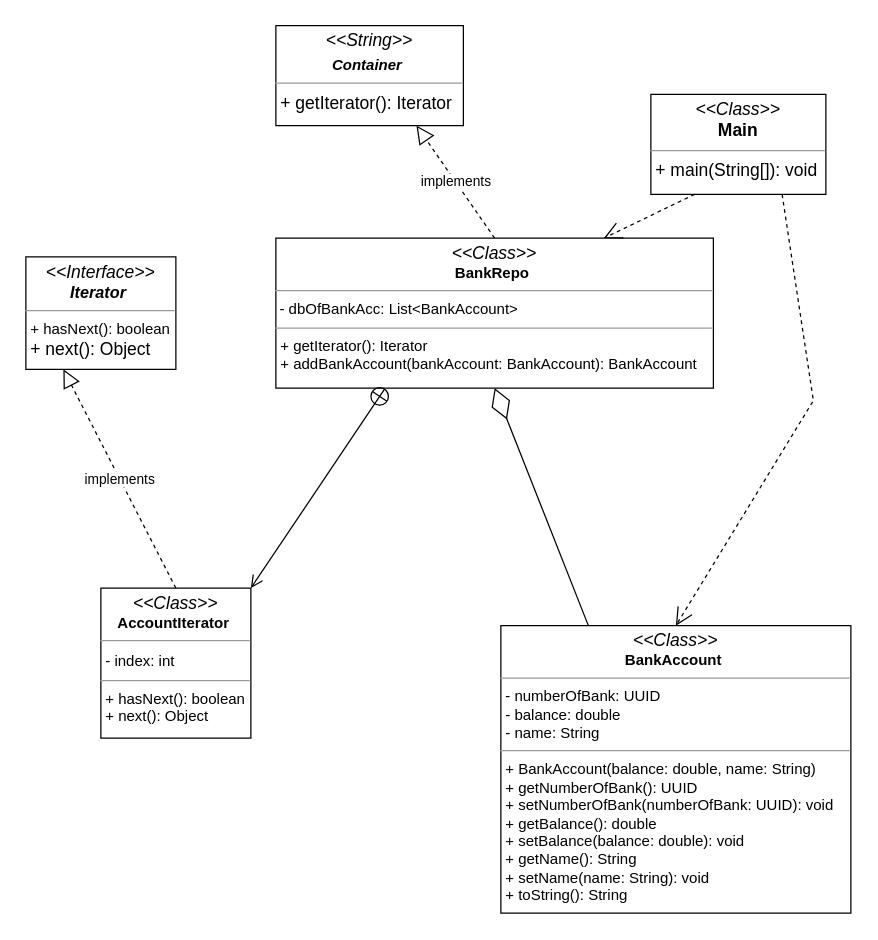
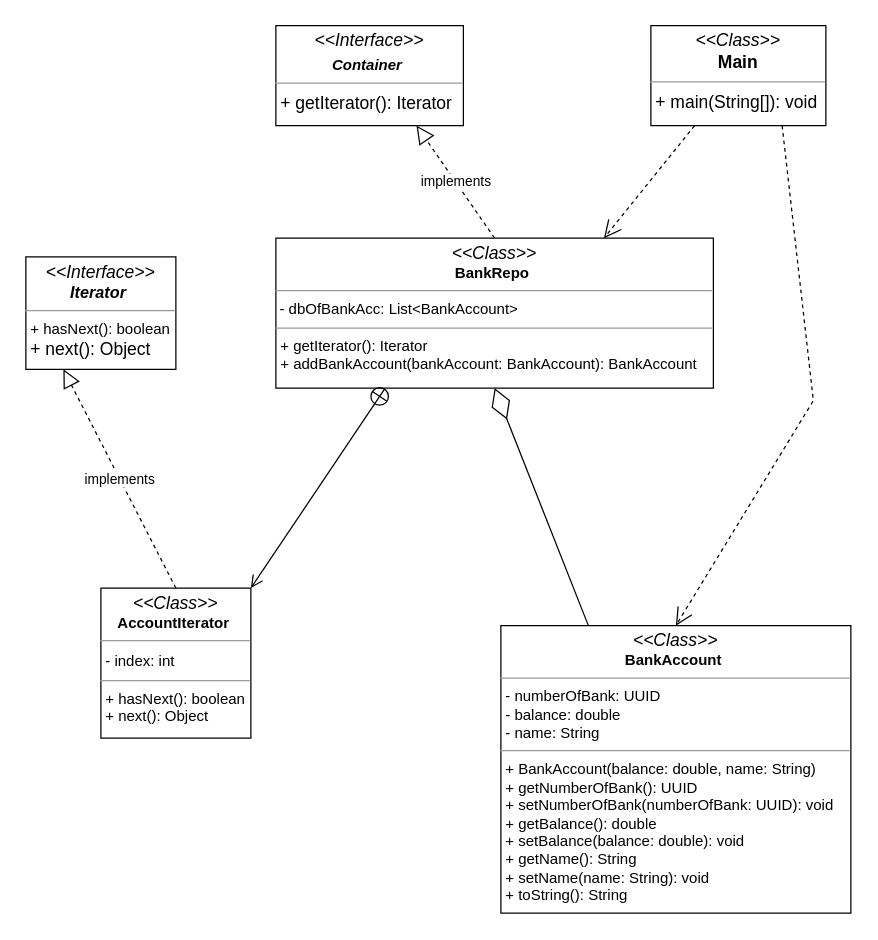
node "<<String>> Container + getIterator(): Iterator": label "<<String>> Container + getIterator(): Iterator" -> "<<Interface>> Container + getIterator(): Iterator"
node "<<Class>> Main + main(String[]): void": moved (738, 144) -> (738, 76)
